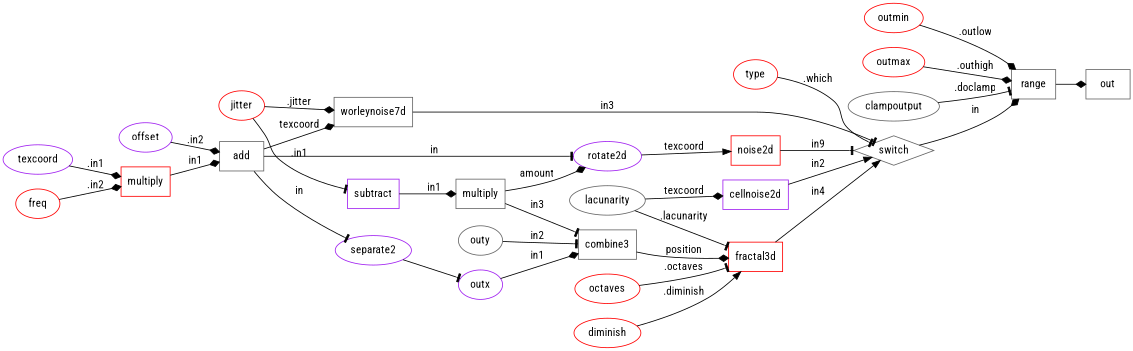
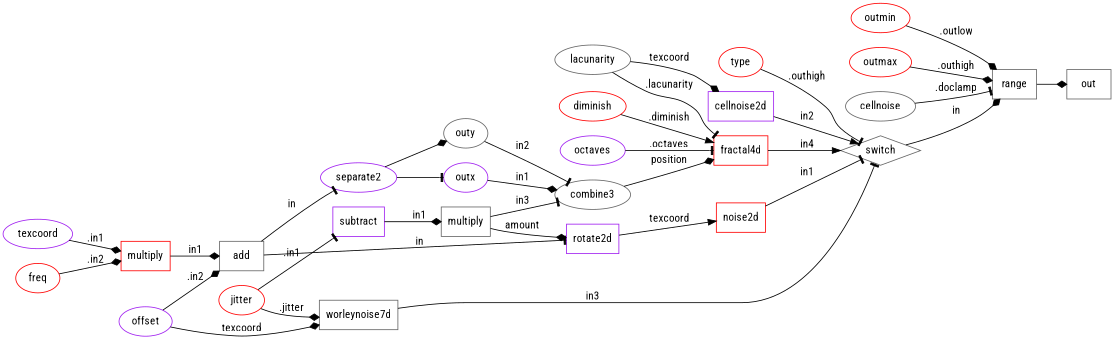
edge "type" -> "switch": label ".which" -> ".outhigh"
node "clampoutput": label "clampoutput" -> "cellnoise"
edge "add" -> "worleynoise7d": now "offset" -> "worleynoise7d"
edge "noise2d" -> "switch": label "in9" -> "in1"
edge "separate2" -> "outy": added
node "rotate2d": shape ellipse -> box
node "combine3": shape box -> ellipse
node "fractal3d": label "fractal3d" -> "fractal4d"
node "octaves": color red -> purple
